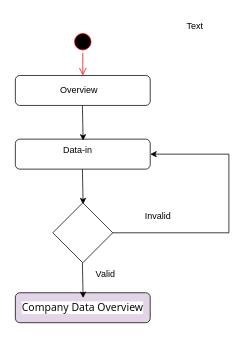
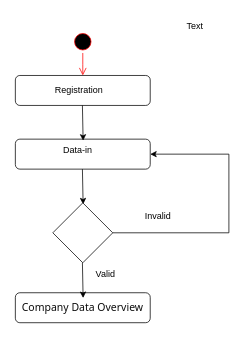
node "Overview": label "Overview" -> "Registration"
node "Company Data Overview": fillcolor #e1d5e7 -> #ffffff
